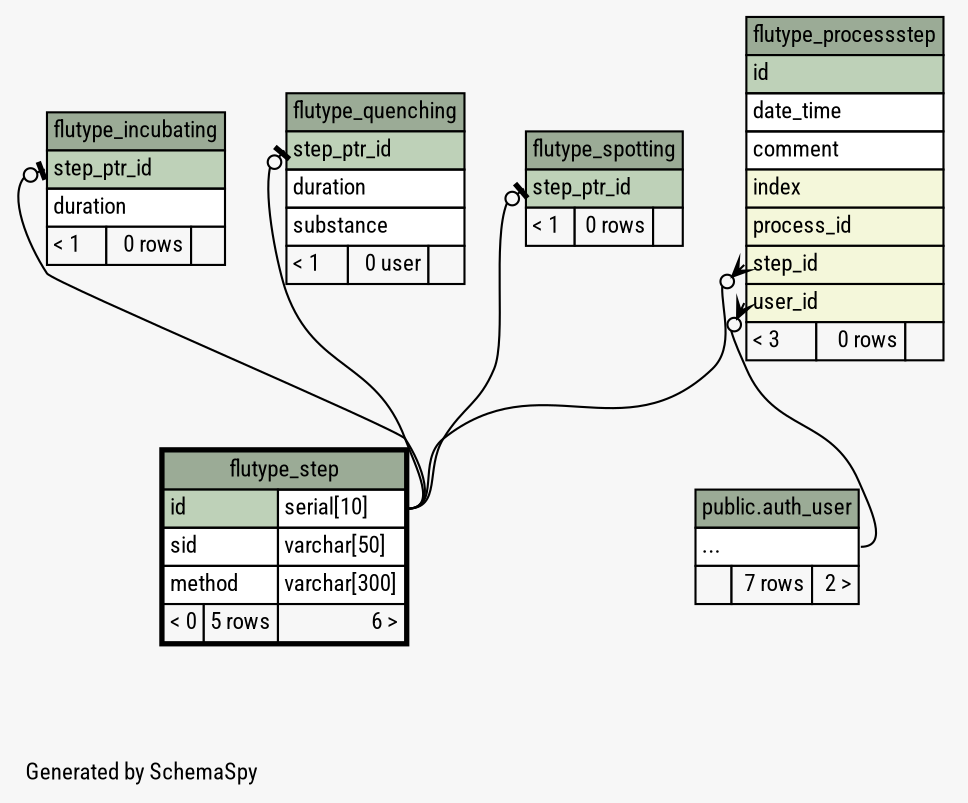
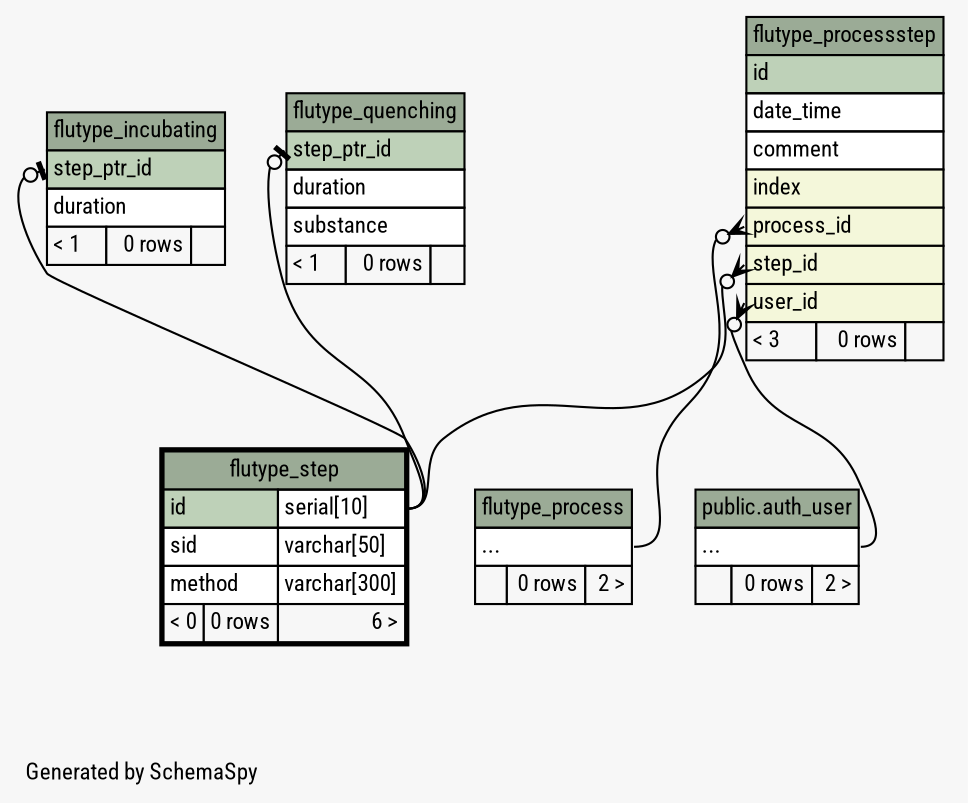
node "flutype_spotting": removed
node "flutype_quenching": text "0 user" -> "0 rows"
node "flutype_process": added
node "public.auth_user": text "7 rows" -> "0 rows"
node "flutype_step": text "5 rows" -> "0 rows"
